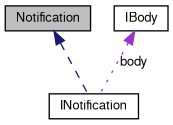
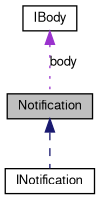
edge "INotification" -> "IBody": now "Notification" -> "IBody"
